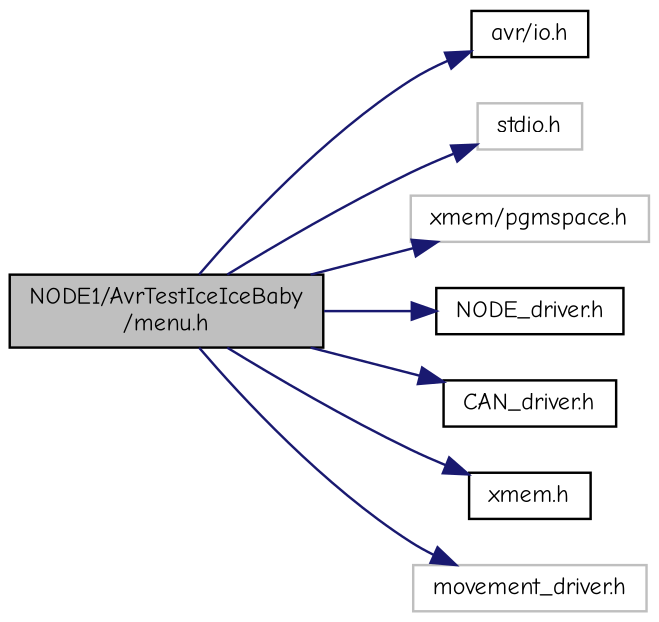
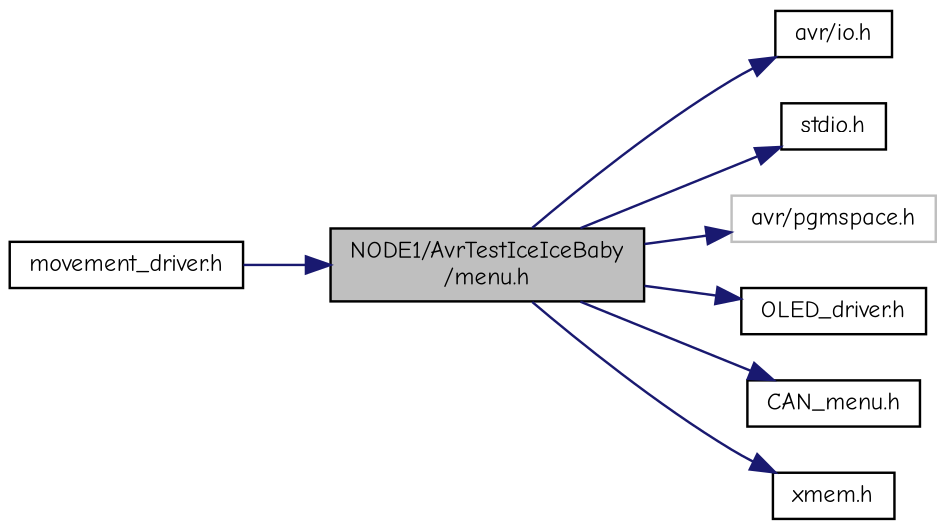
node "stdio.h": color grey75 -> black
node "xmem/pgmspace.h": label "xmem/pgmspace.h" -> "avr/pgmspace.h"
node "NODE_driver.h": label "NODE_driver.h" -> "OLED_driver.h"
node "CAN_driver.h": label "CAN_driver.h" -> "CAN_menu.h"
edge "NODE1/AvrTestIceIceBaby /menu.h" -> "movement_driver.h": reversed
node "movement_driver.h": color grey75 -> black
